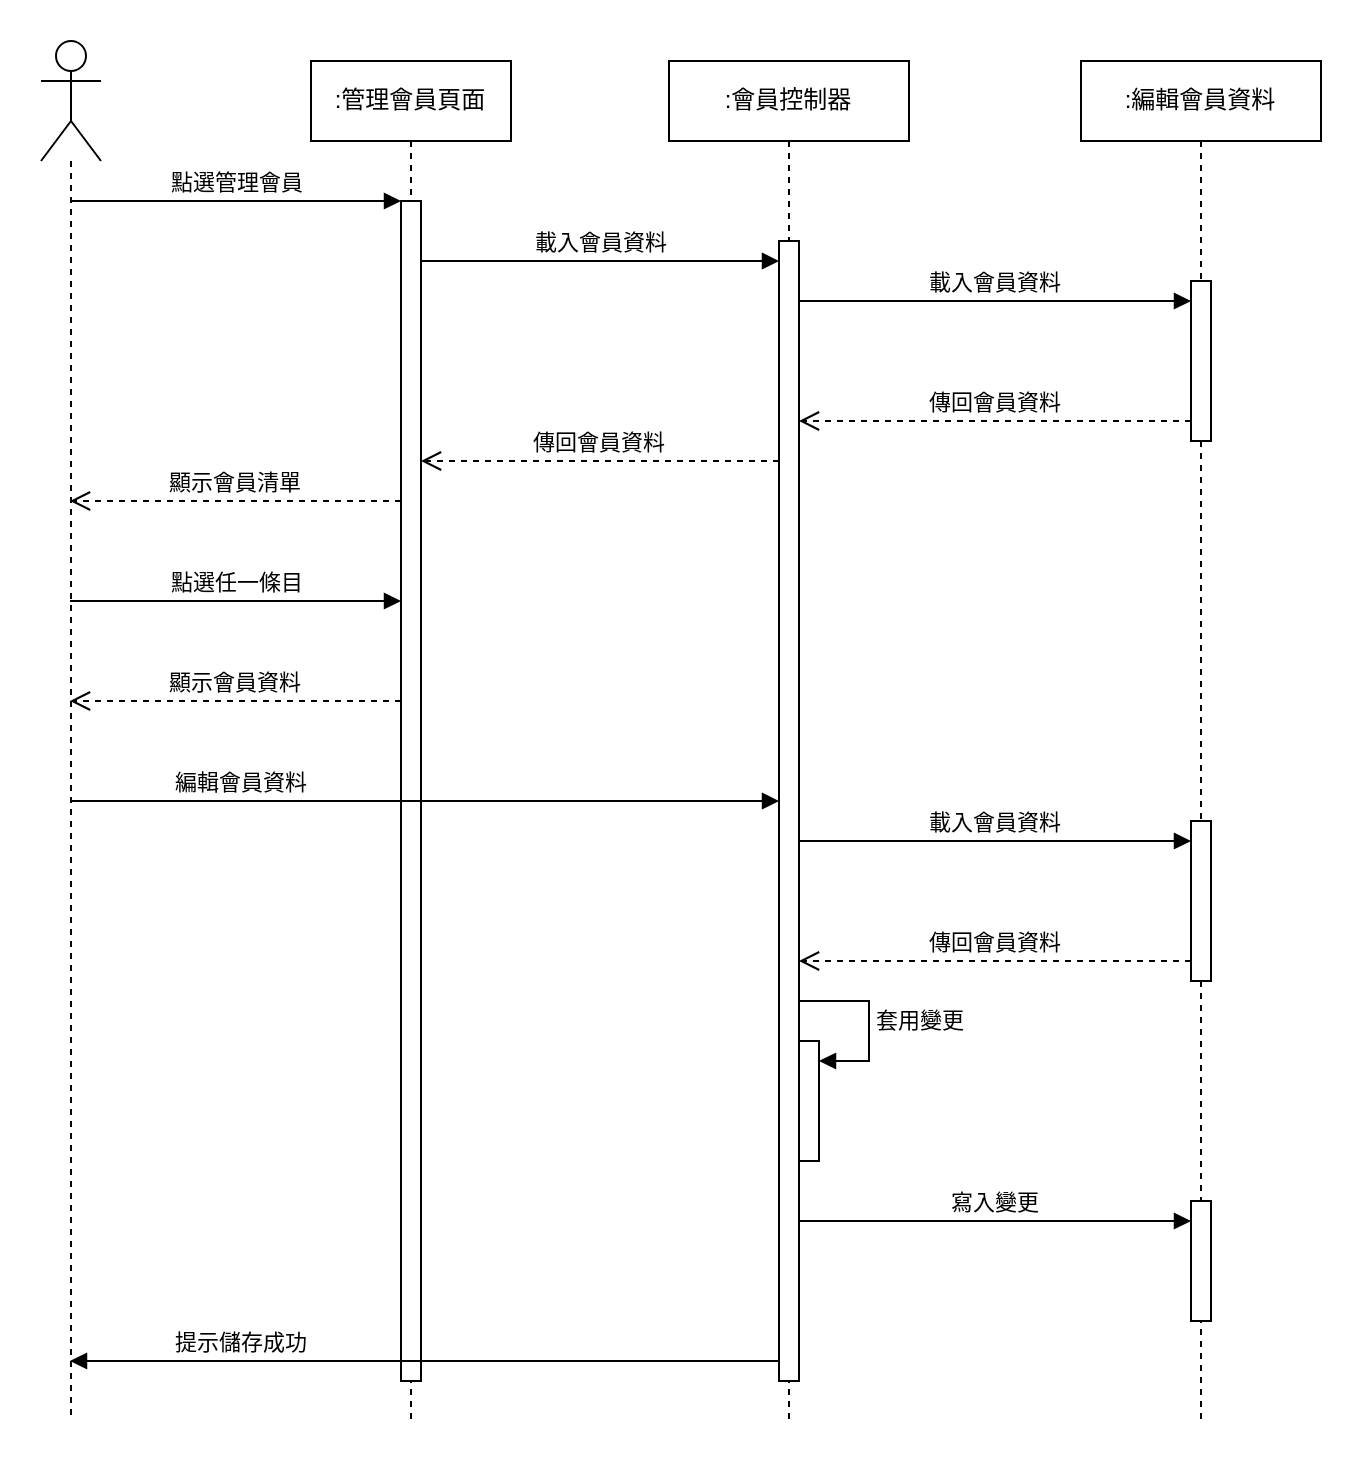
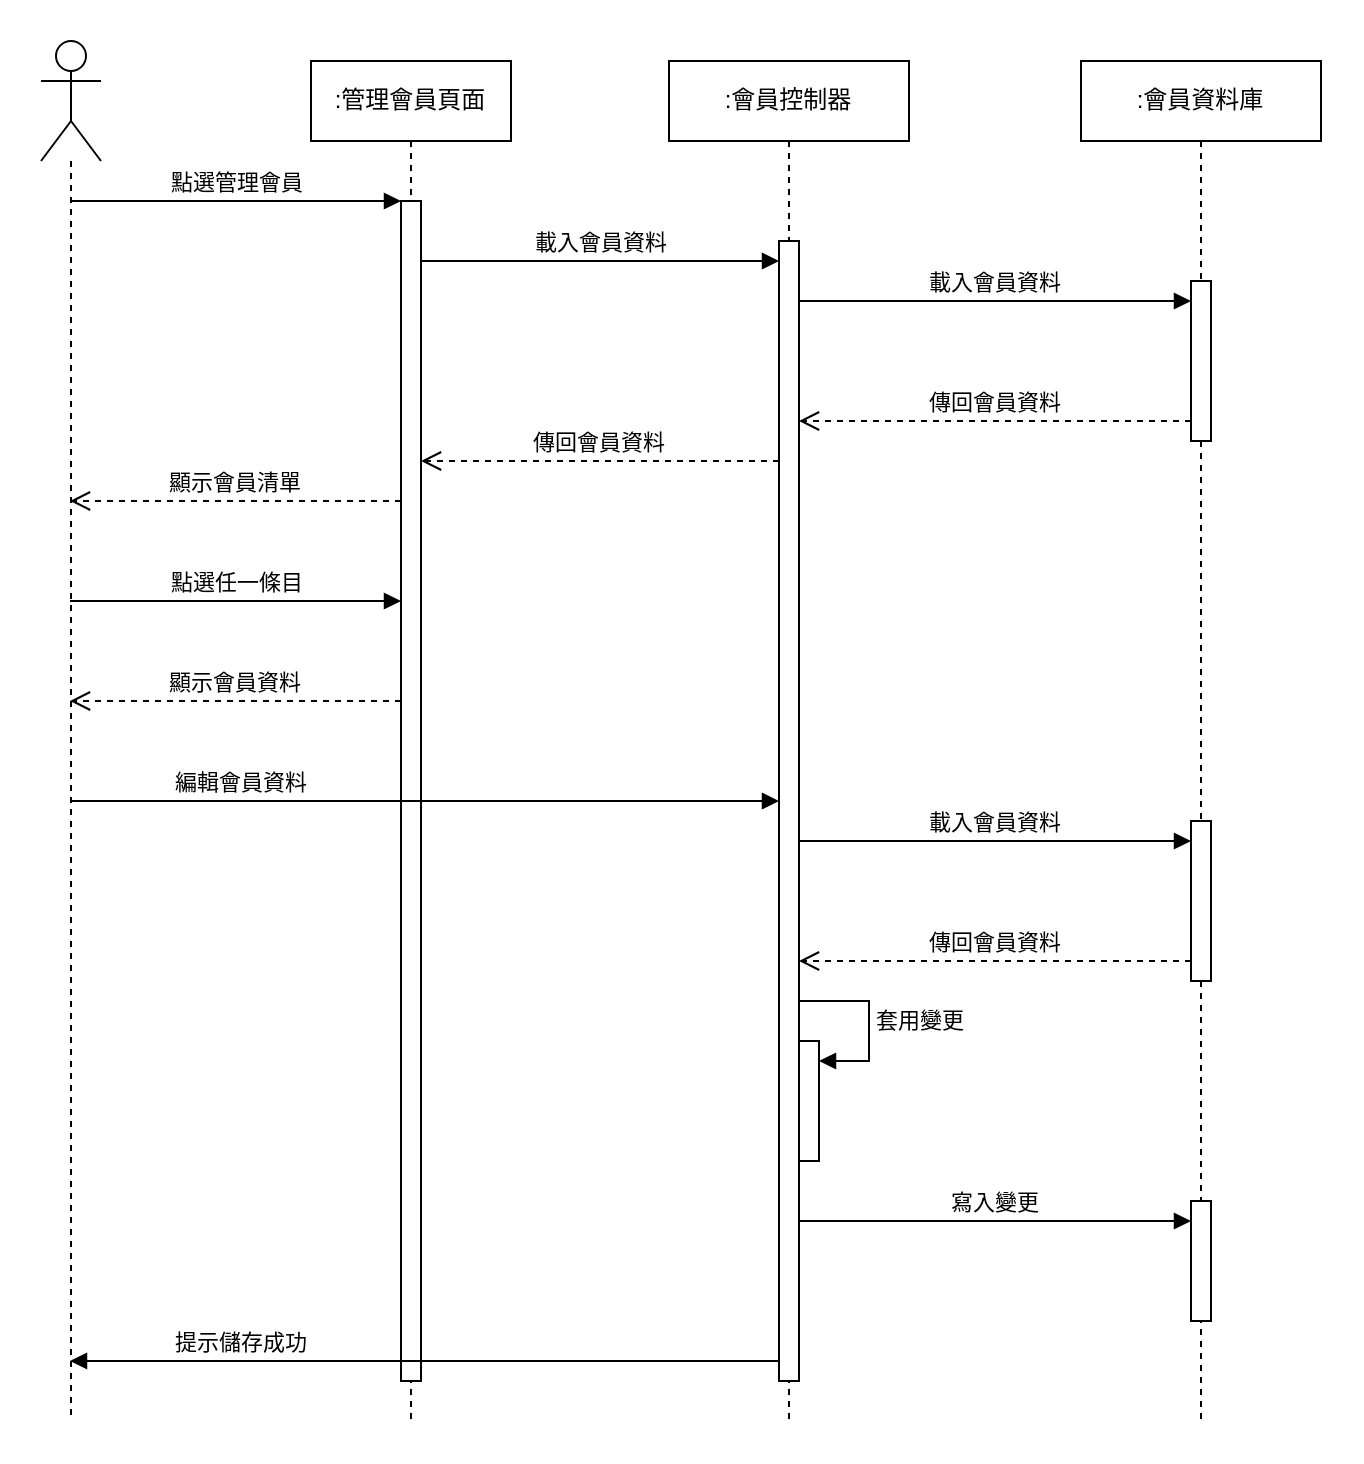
node ":編輯會員資料": label ":編輯會員資料" -> ":會員資料庫"
